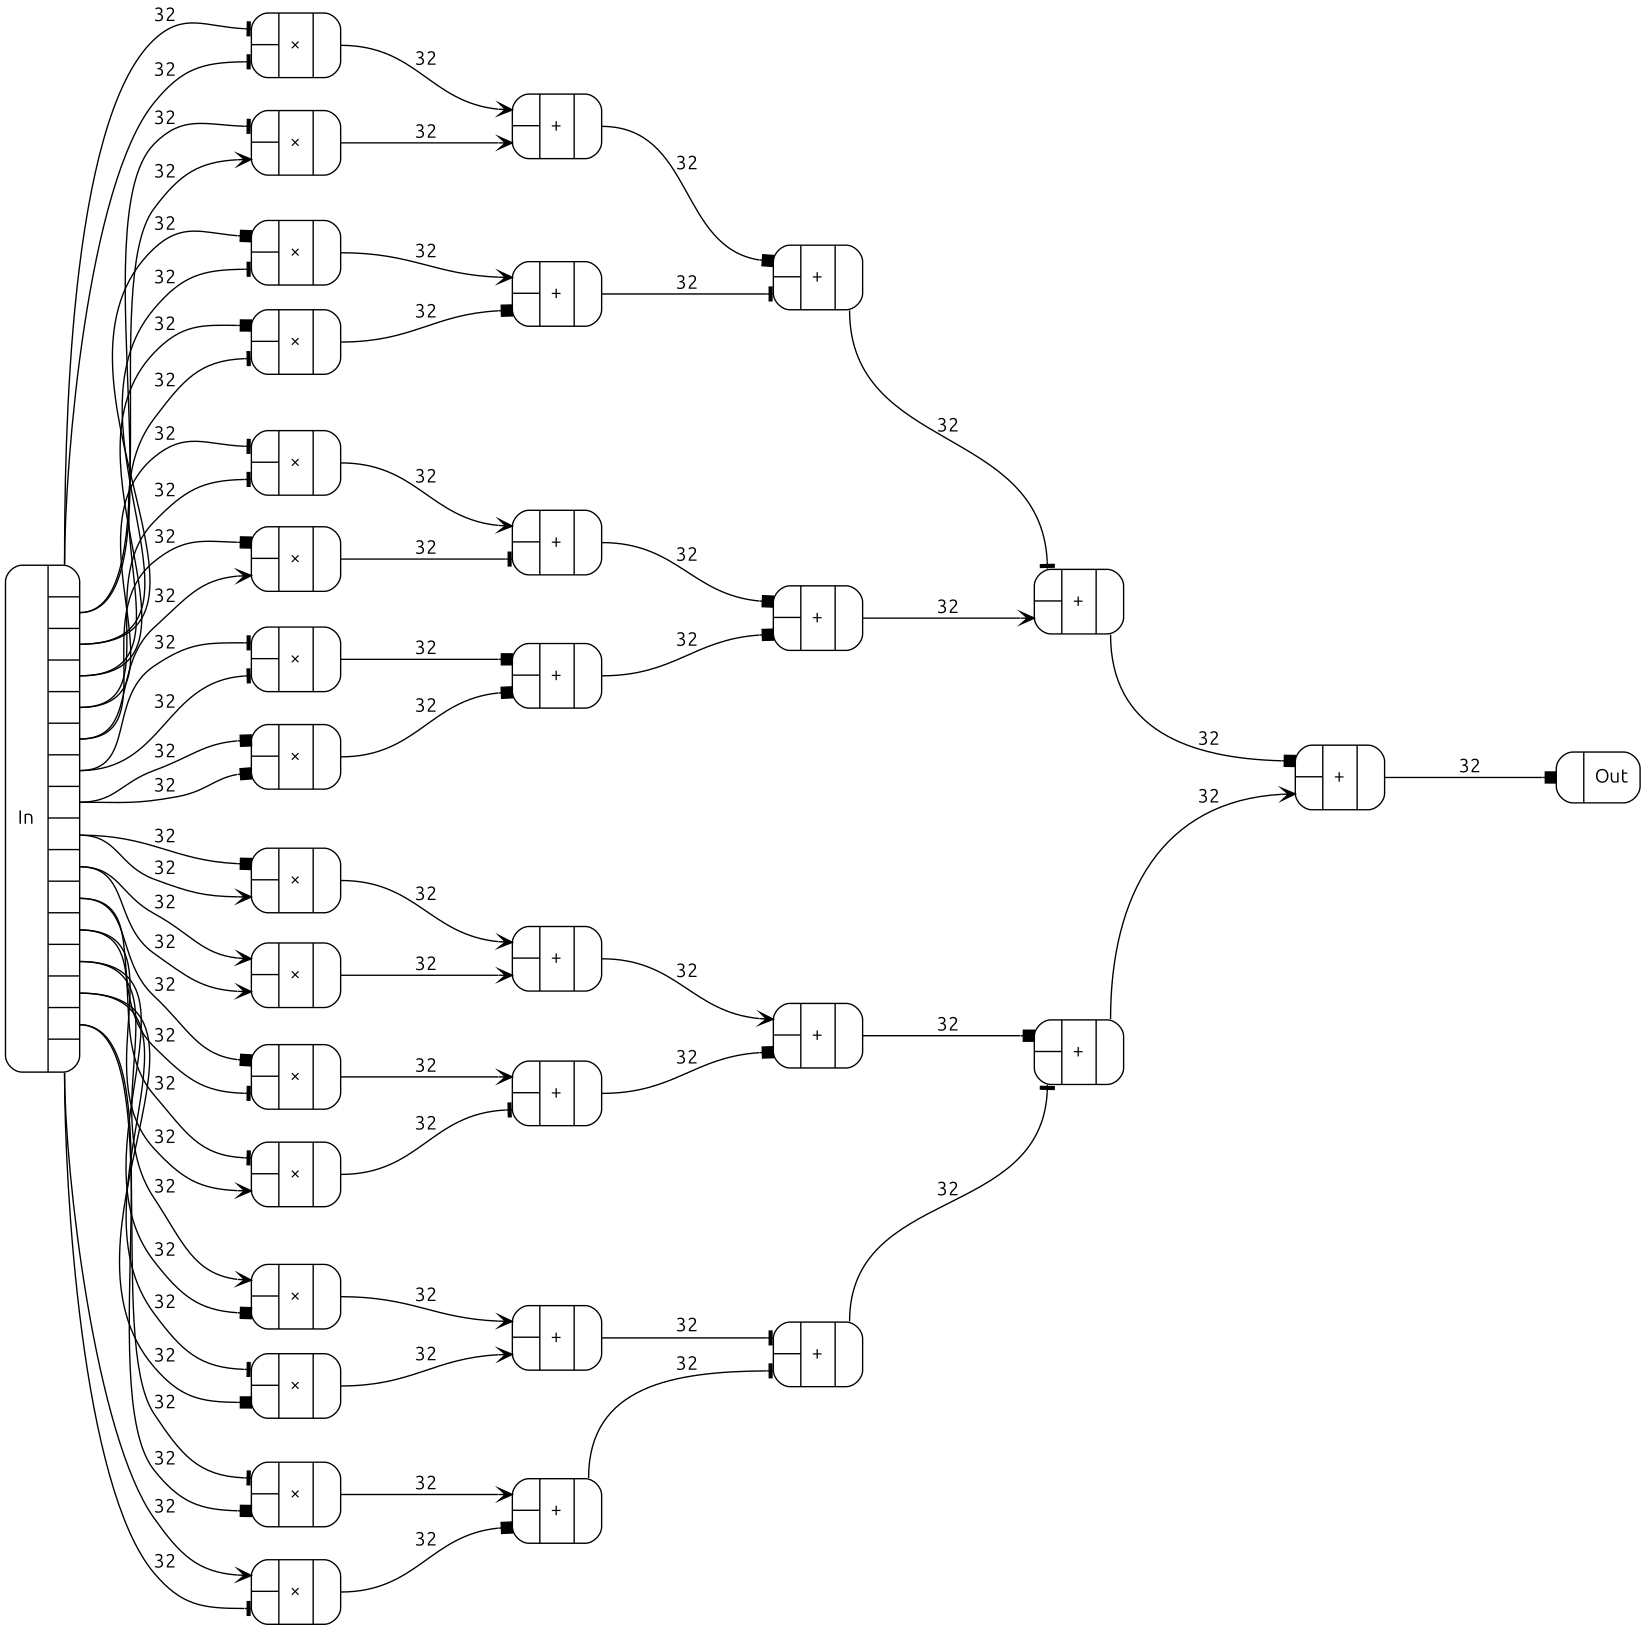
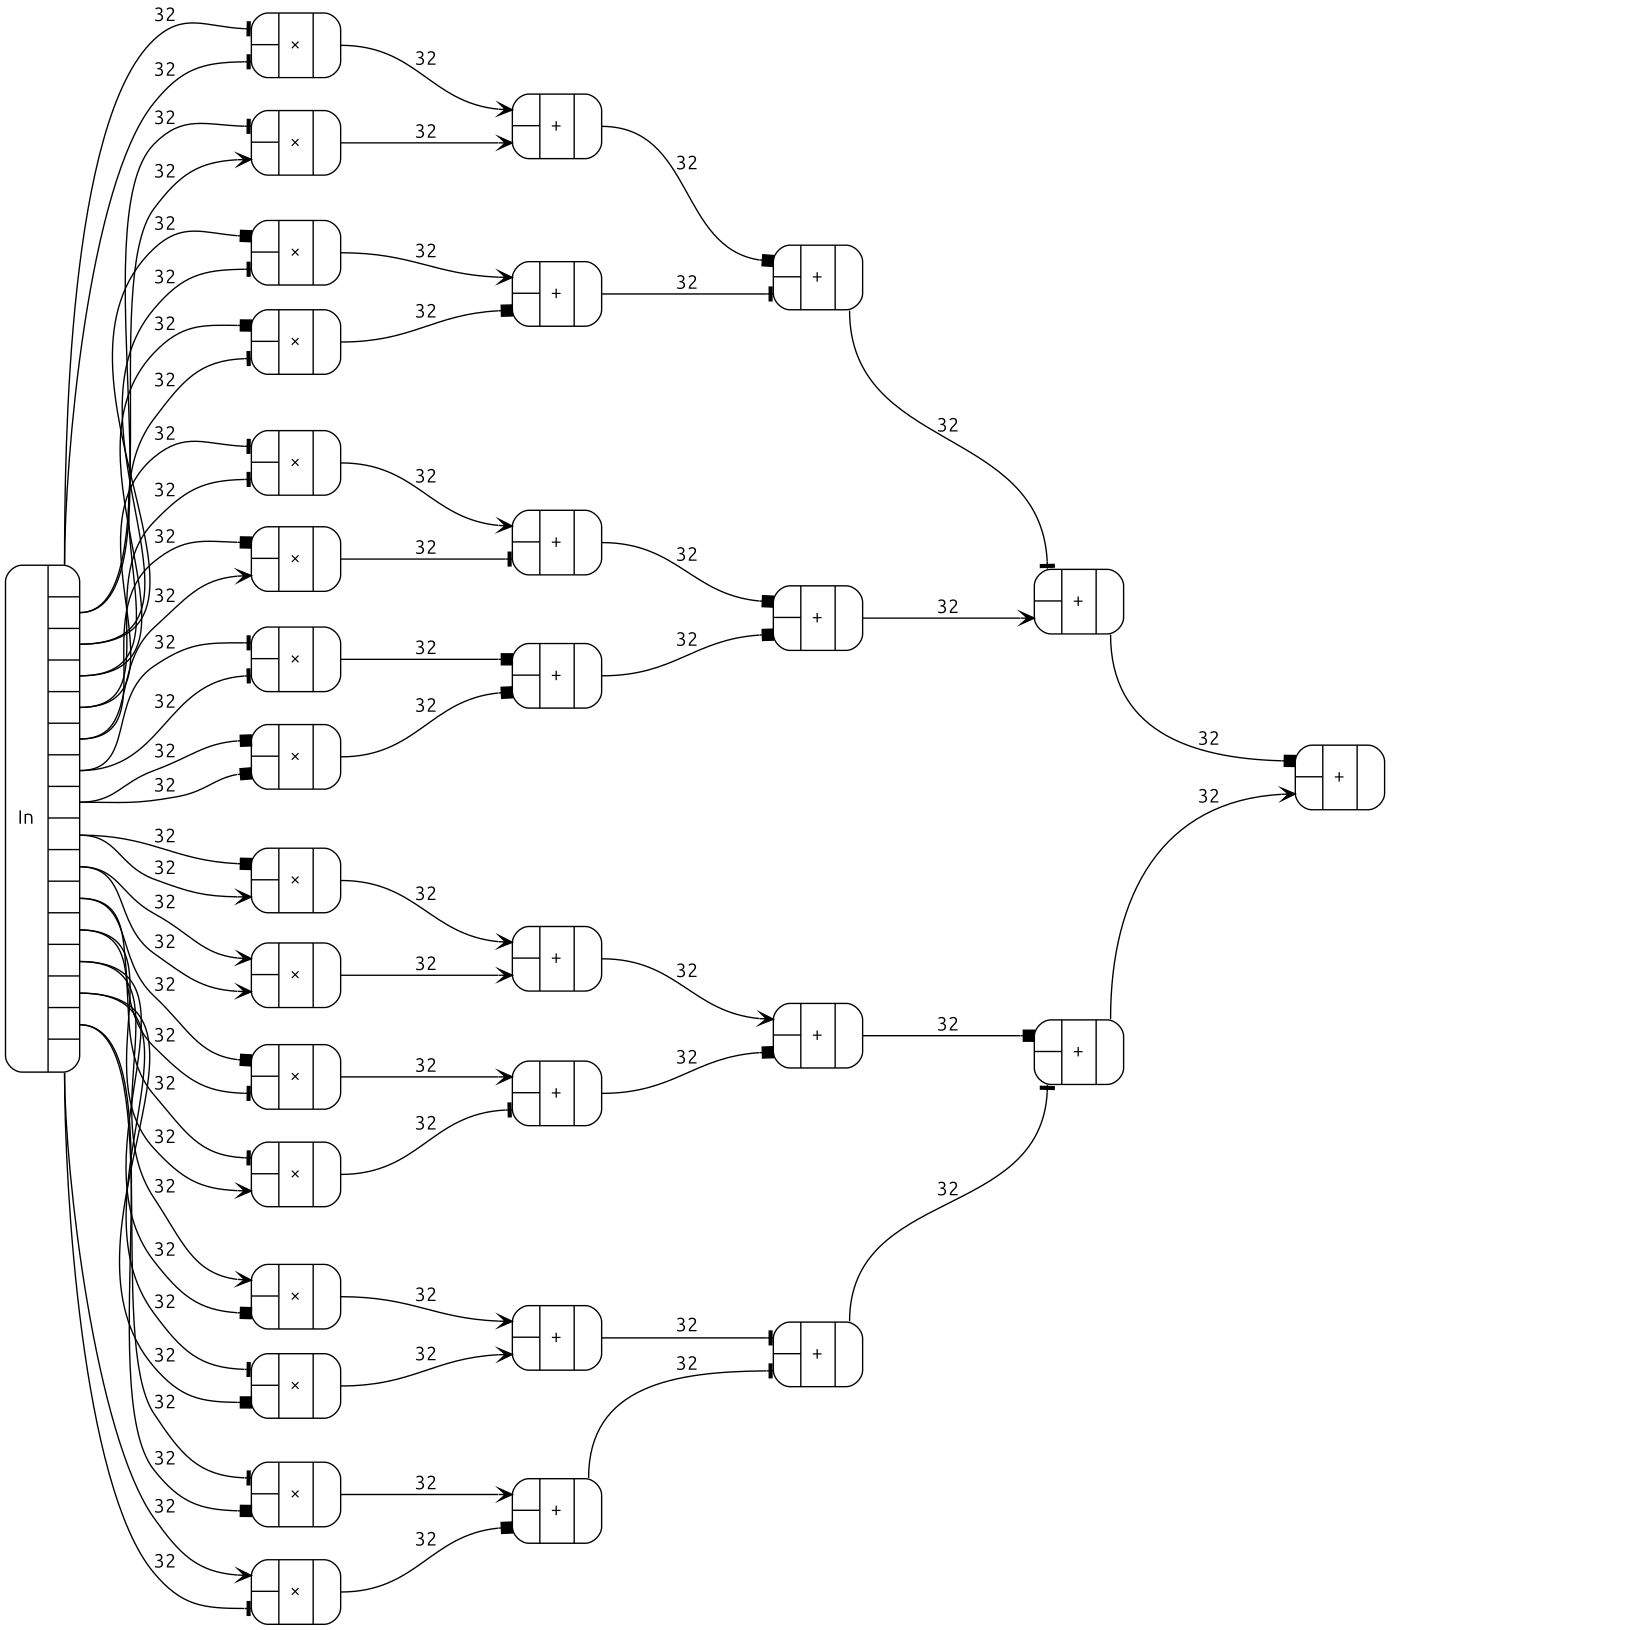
node "Out": removed
